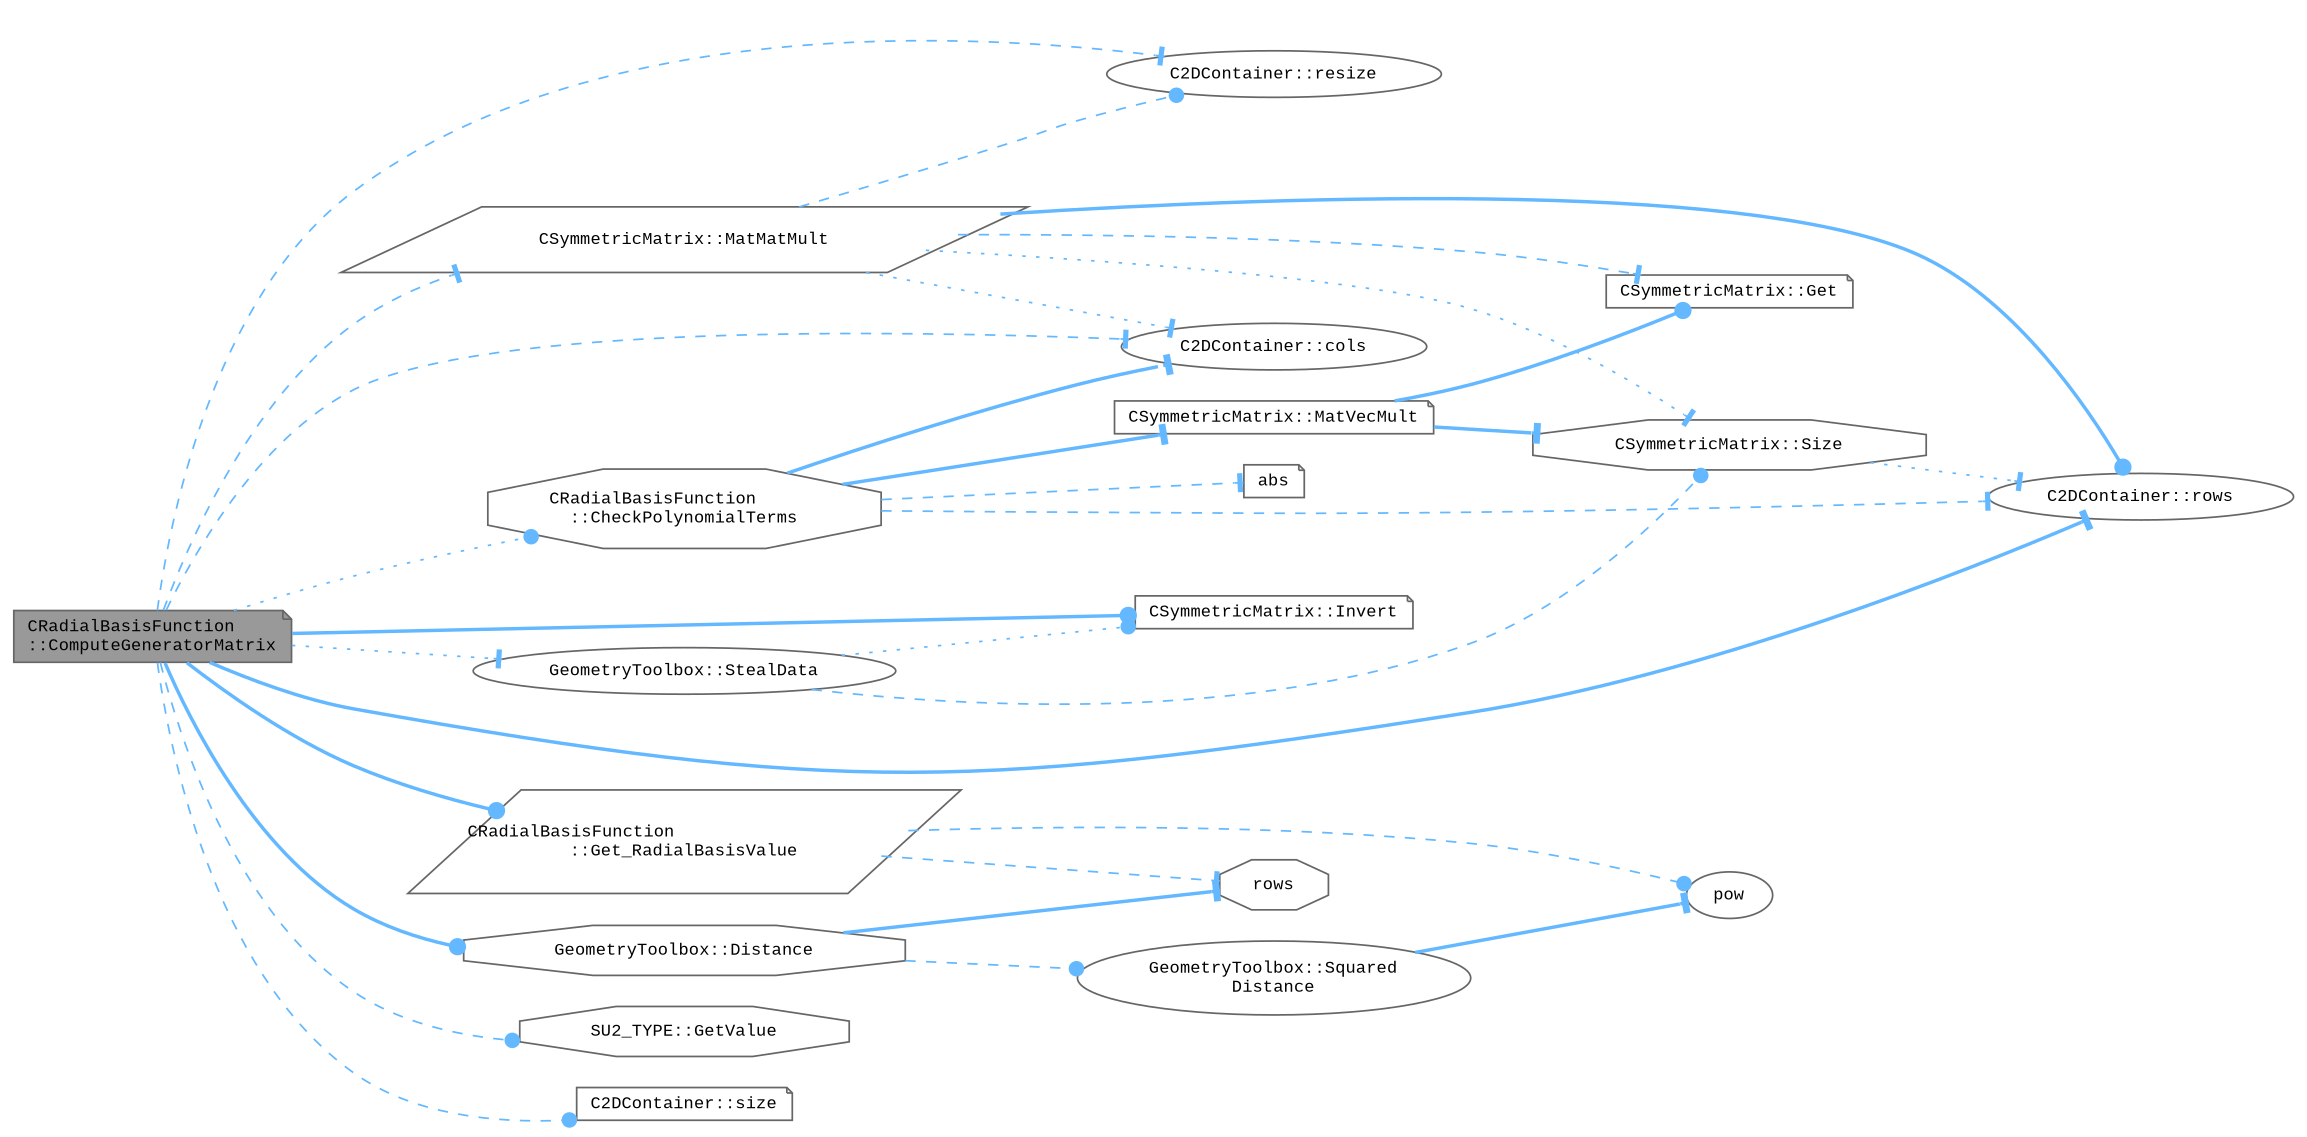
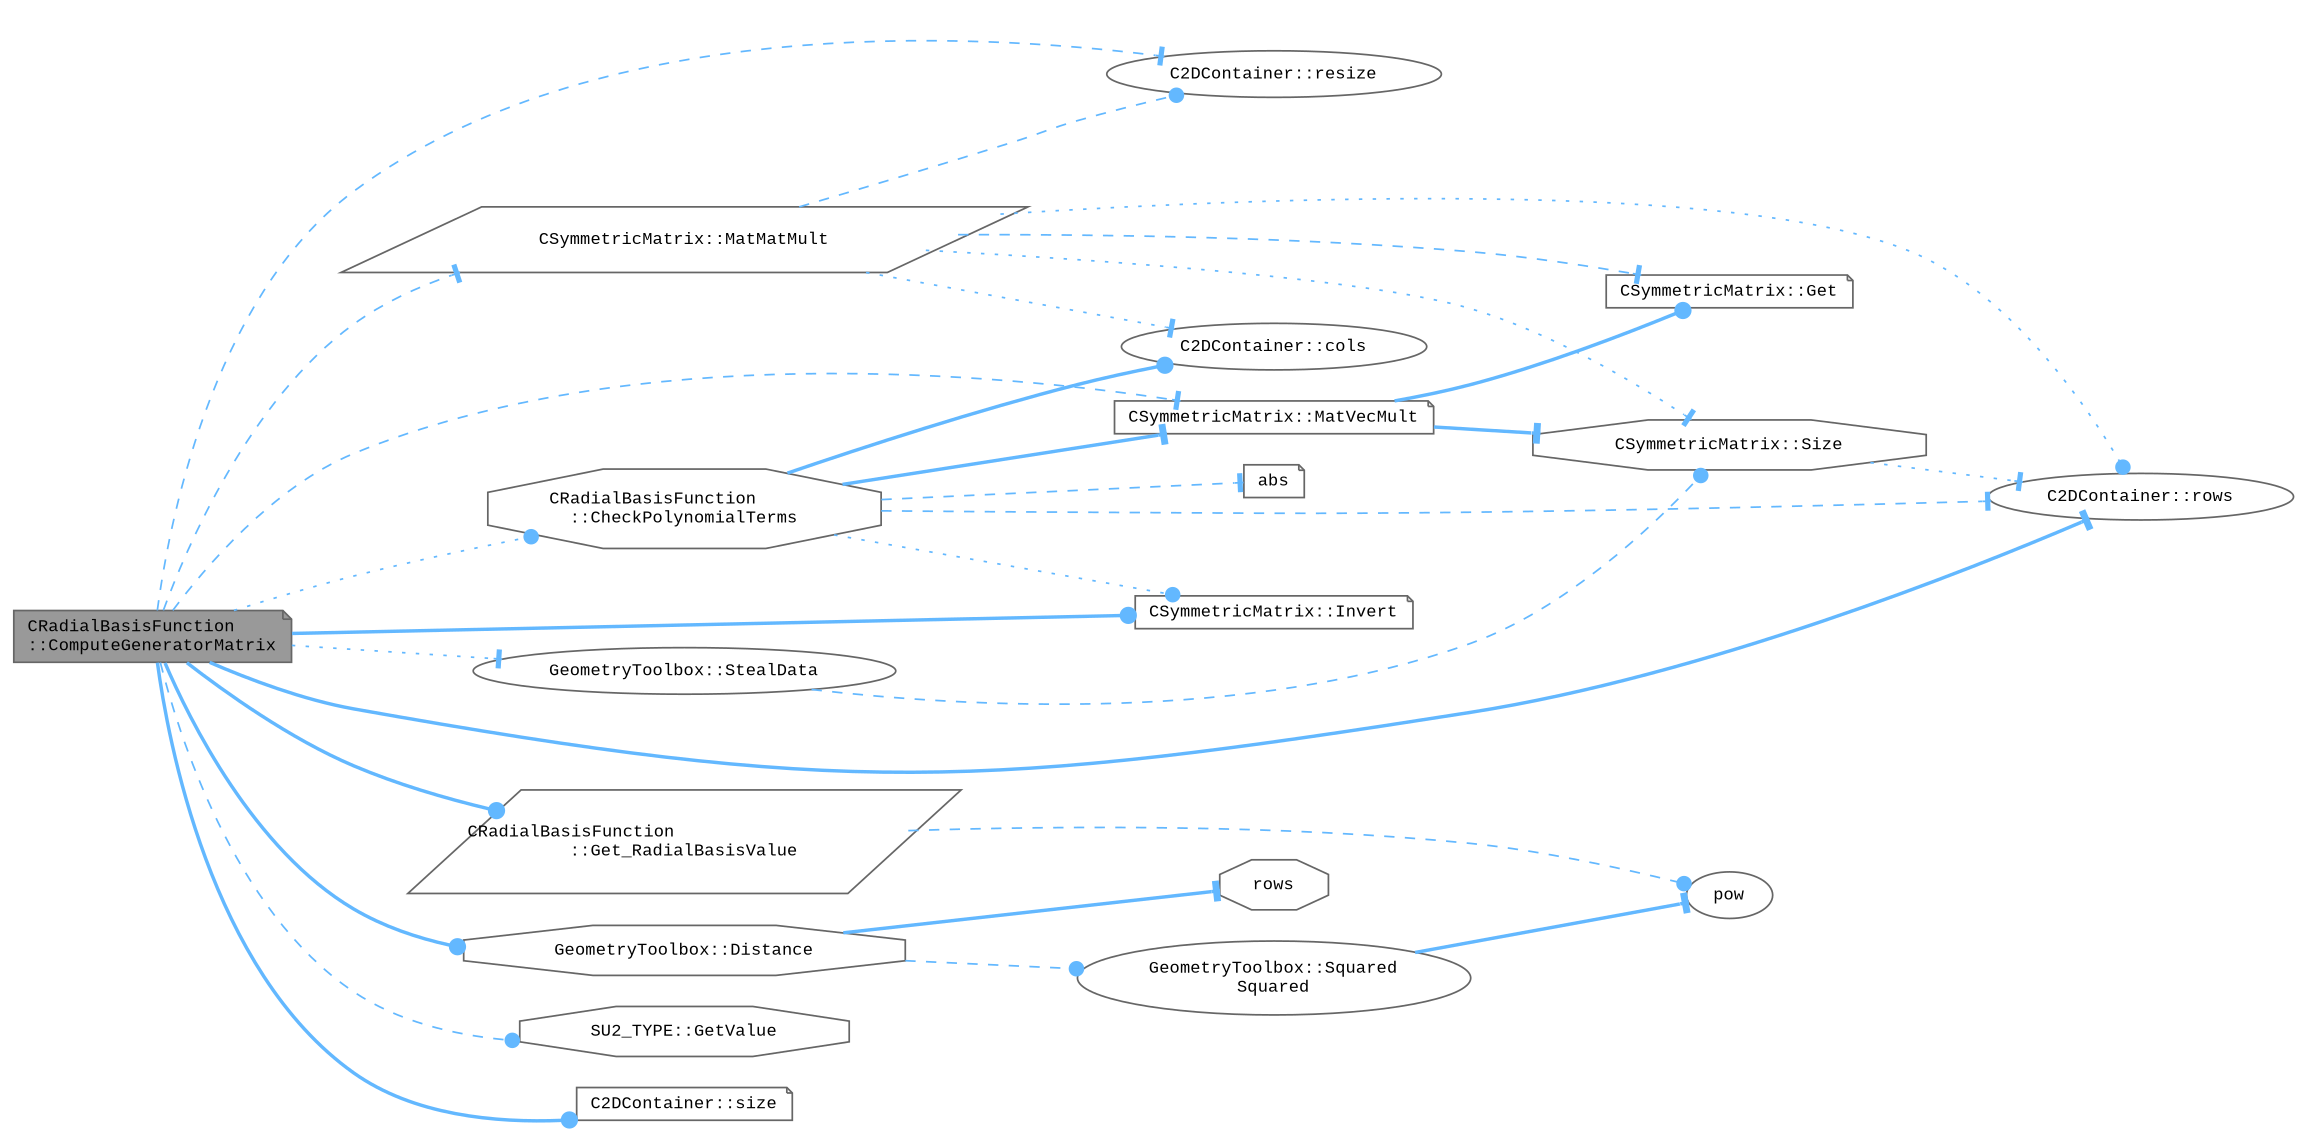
edge "CSymmetricMatrix::MatMatMult" -> "C2DContainer::rows": style bold -> dotted
edge "CRadialBasisFunction ::ComputeGeneratorMatrix" -> "C2DContainer::cols": now "CRadialBasisFunction ::ComputeGeneratorMatrix" -> "CSymmetricMatrix::MatVecMult"
edge "CRadialBasisFunction ::CheckPolynomialTerms" -> "C2DContainer::cols": arrowhead tee -> dot
edge "GeometryToolbox::StealData" -> "CSymmetricMatrix::Invert": now "CRadialBasisFunction ::CheckPolynomialTerms" -> "CSymmetricMatrix::Invert"
edge "CRadialBasisFunction ::Get_RadialBasisValue" -> "rows": removed
node "GeometryToolbox::Squared Distance": label "GeometryToolbox::Squared Distance" -> "GeometryToolbox::Squared Squared"
edge "CRadialBasisFunction ::ComputeGeneratorMatrix" -> "C2DContainer::size": style dashed -> bold
